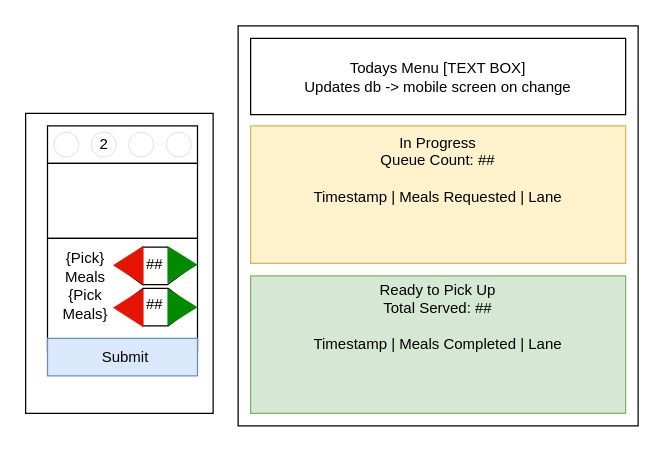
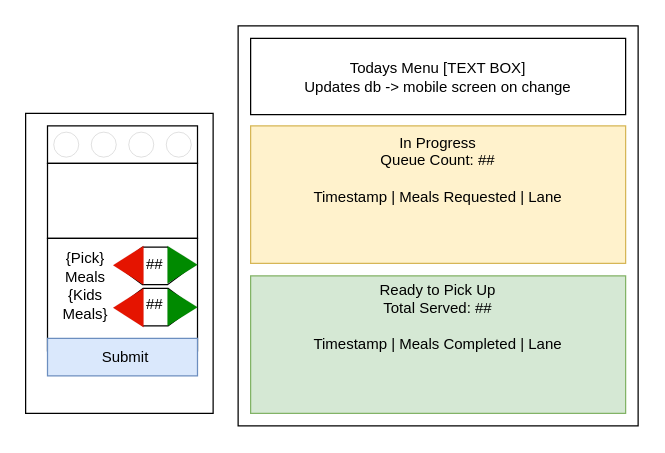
node "2": removed
node "{Pick Meals}": label "{Pick Meals}" -> "{Kids Meals}"
